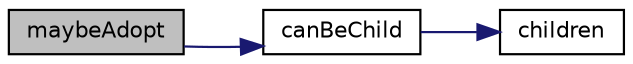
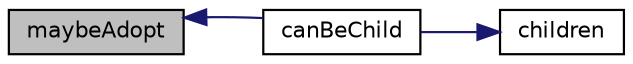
edge "maybeAdopt" -> "canBeChild": reversed
